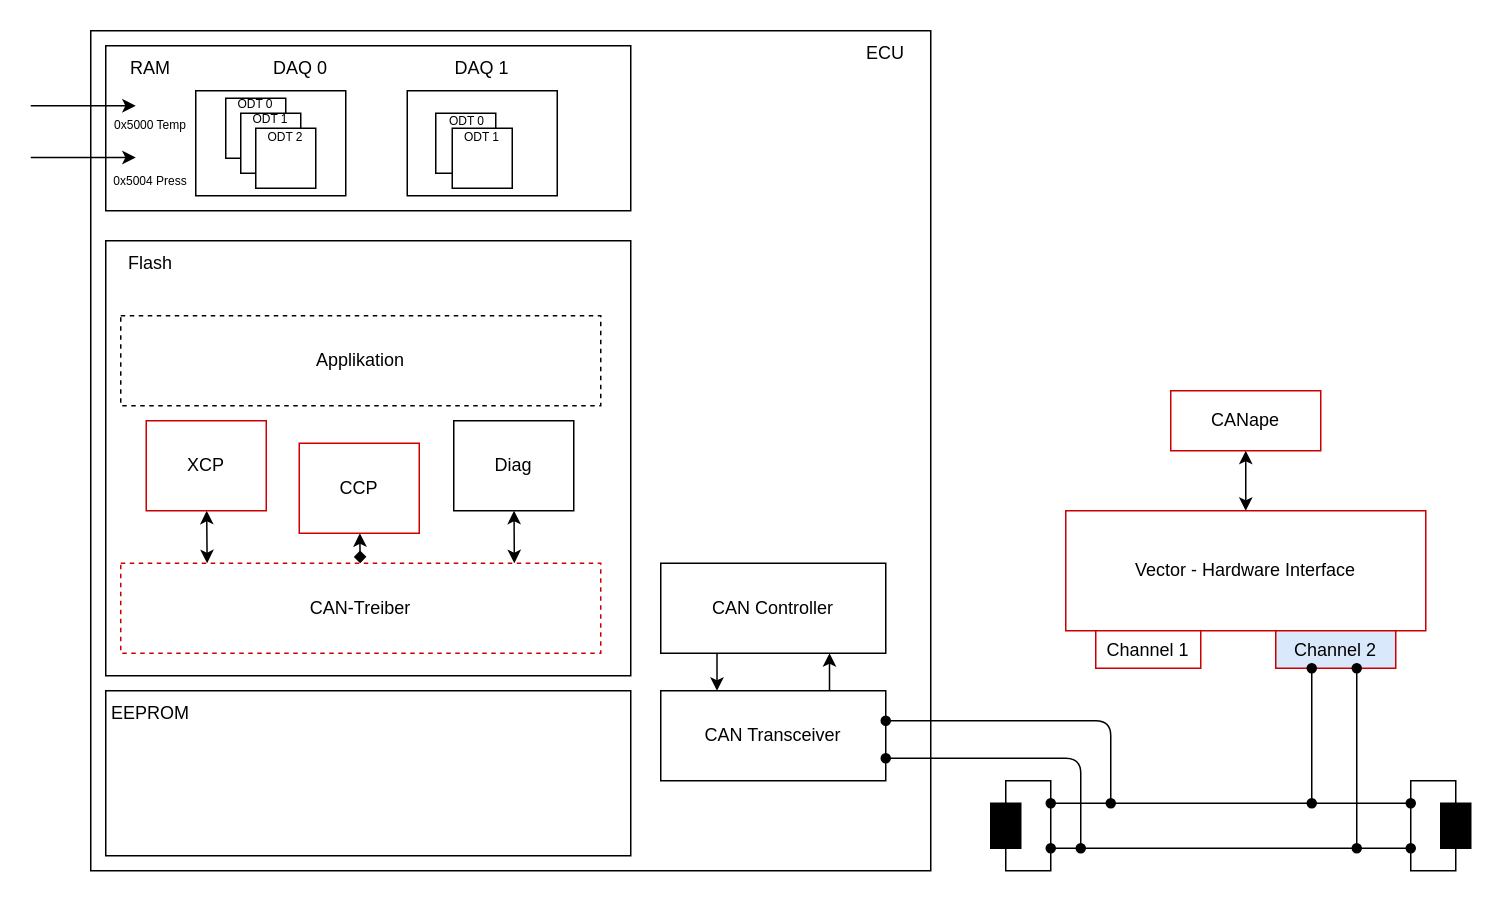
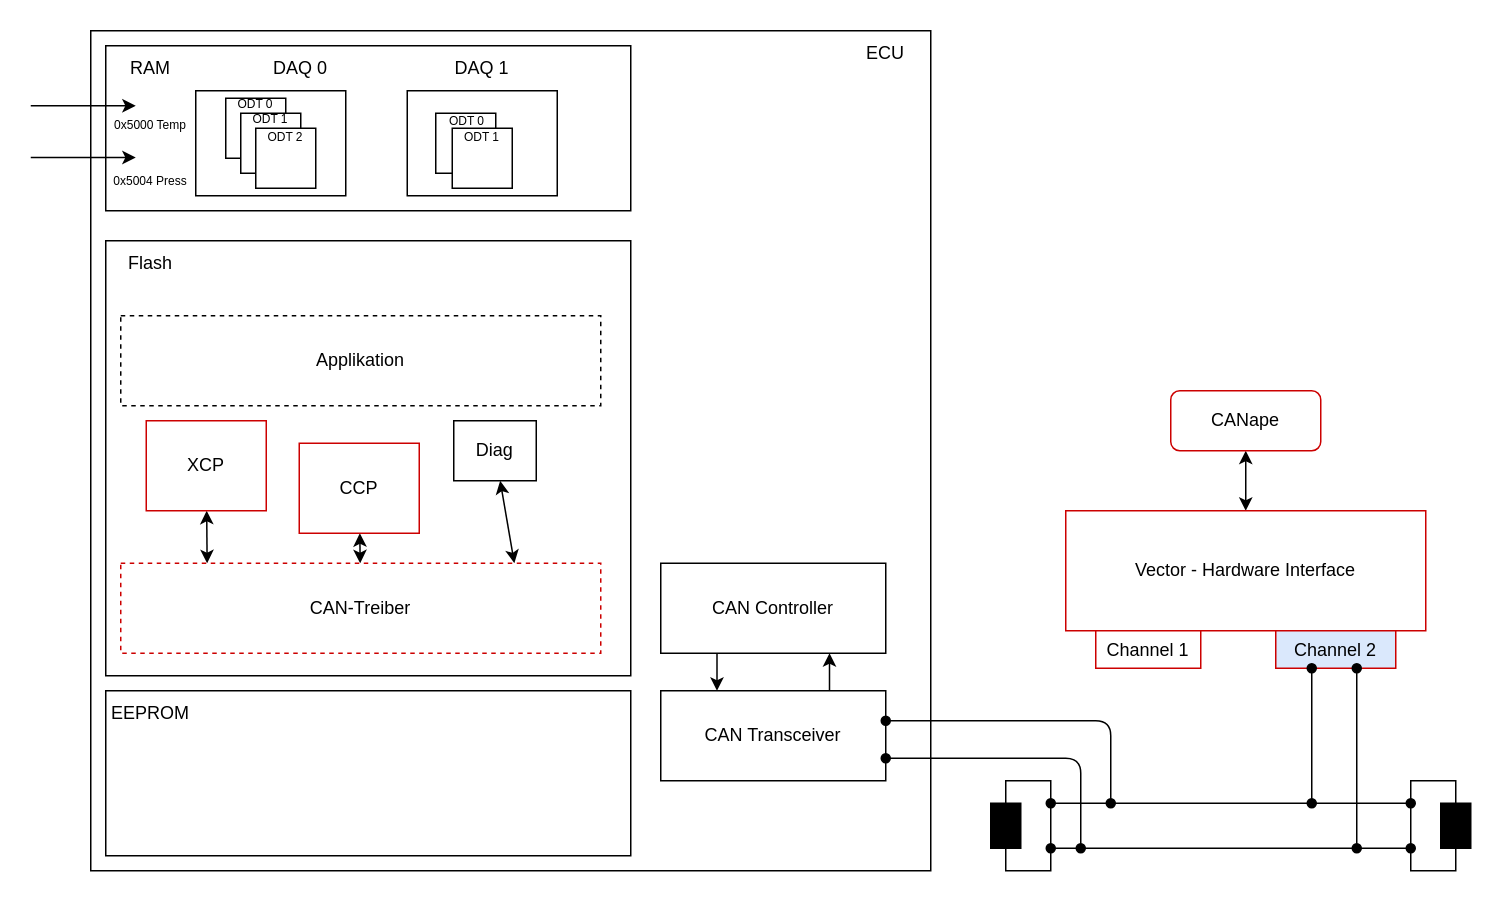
node "CANape": shape rectangle -> rounded rectangle
node "Diag": size 120x90 -> 83x60
edge "CCP" -- "CAN-Treiber": arrowhead diamond -> classic
